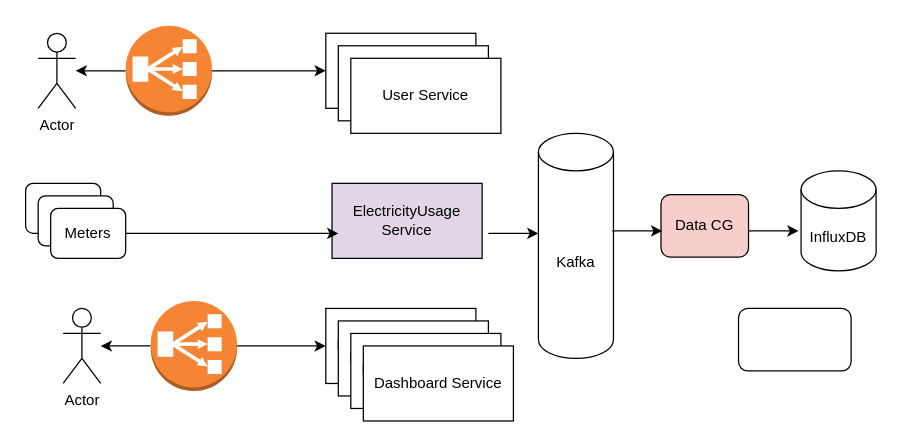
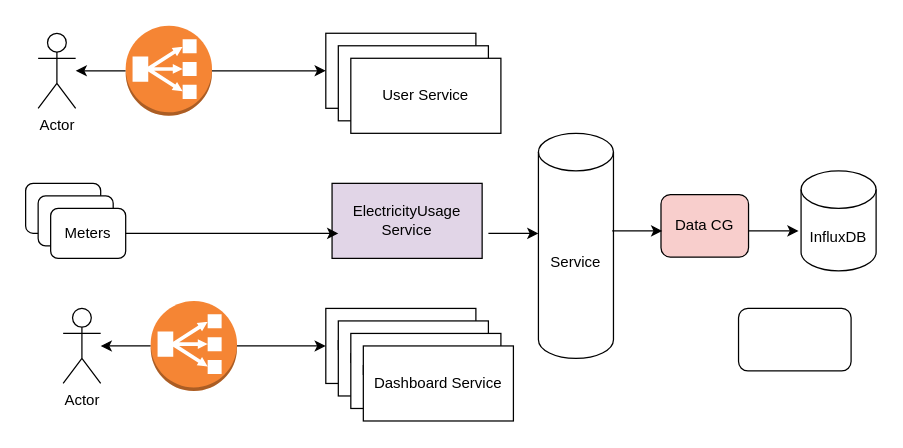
node "Kafka": label "Kafka" -> "Service"
